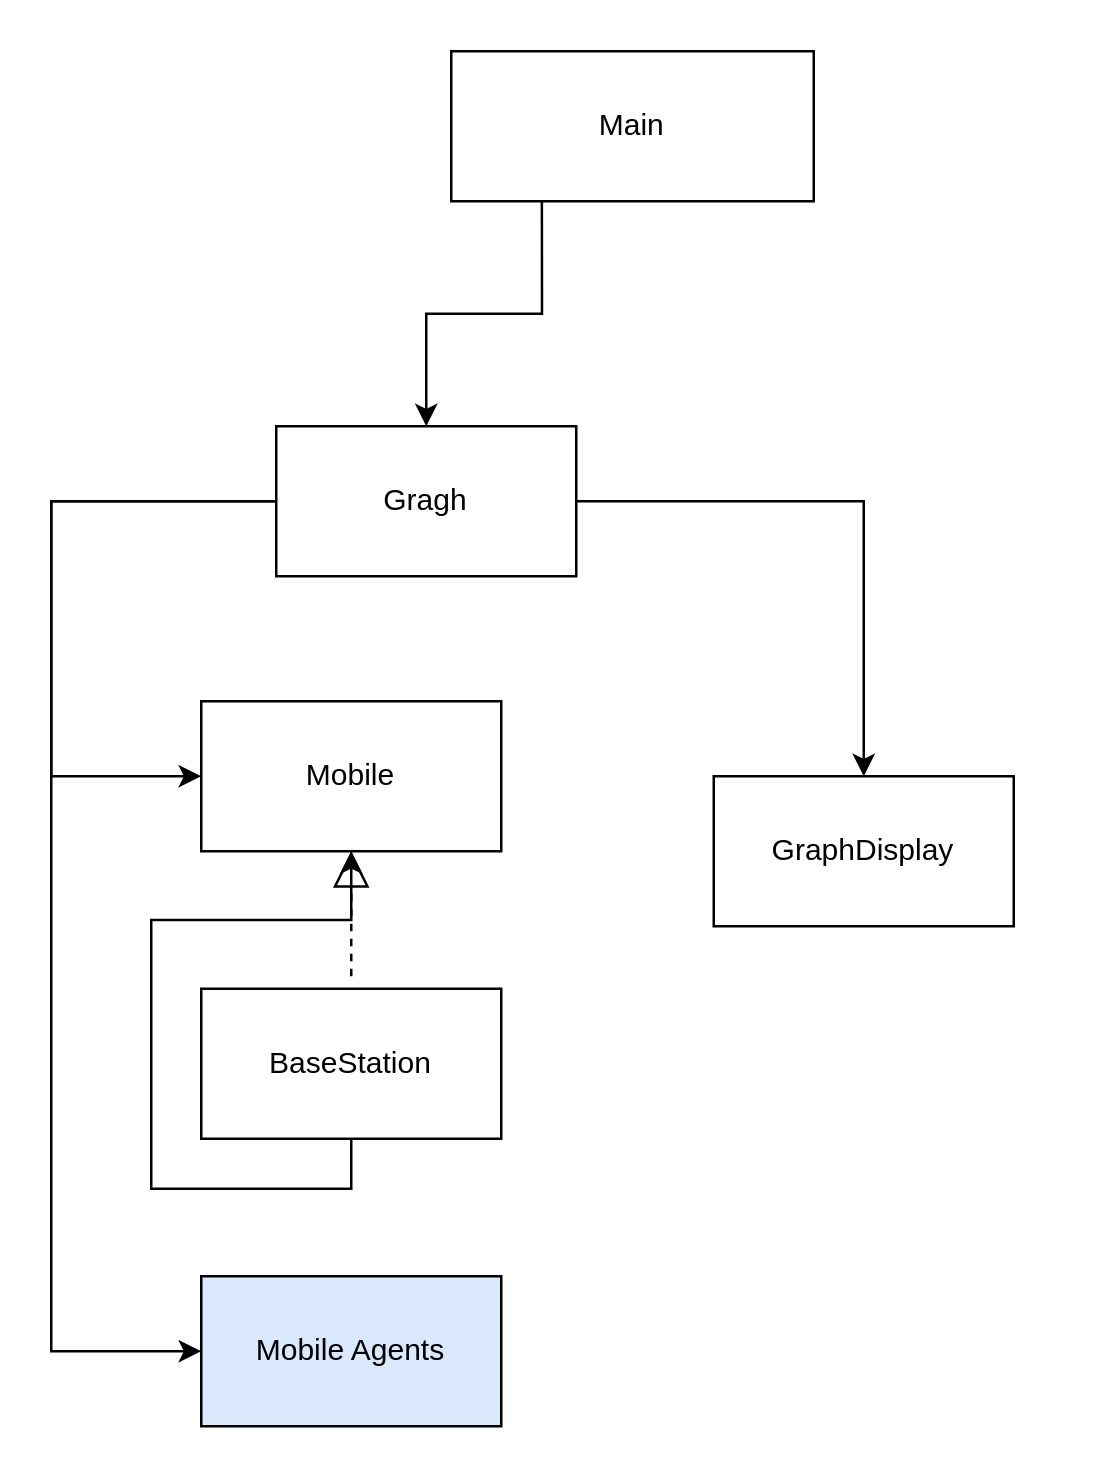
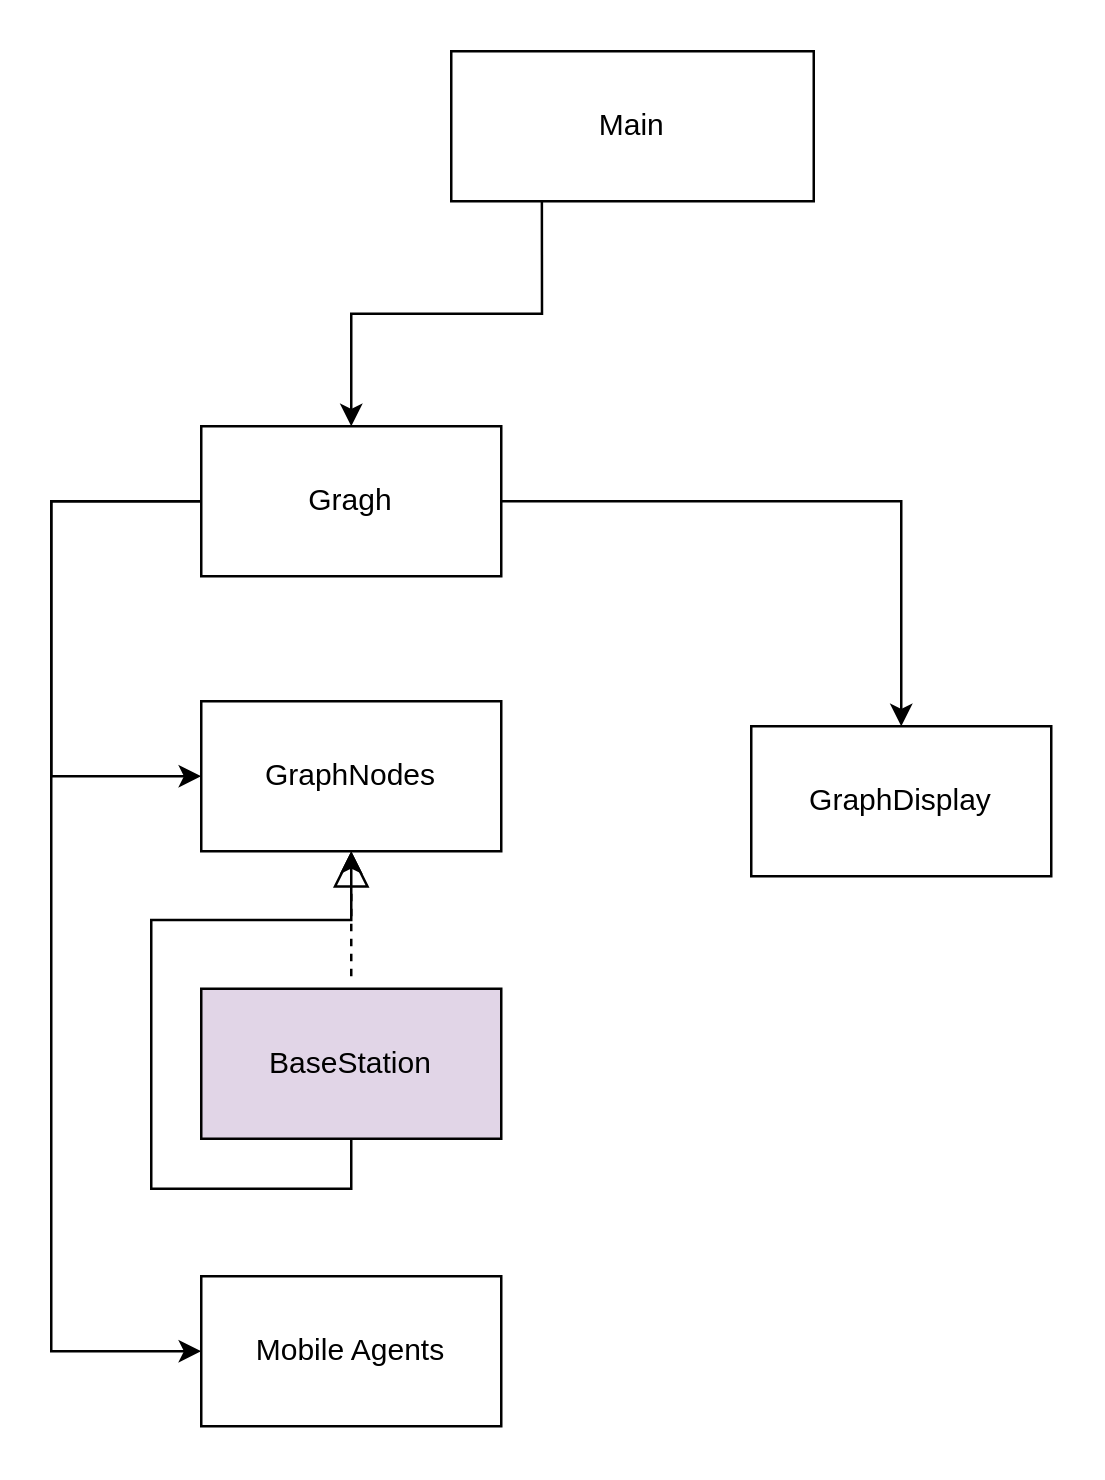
node "Gragh": moved (426, 501) -> (351, 501)
node "Mobile": label "Mobile" -> "GraphNodes"
node "GraphDisplay": moved (864, 851) -> (901, 801)
node "BaseStation": fillcolor #ffffff -> #e1d5e7
node "Mobile Agents": fillcolor #dae8fc -> #ffffff
